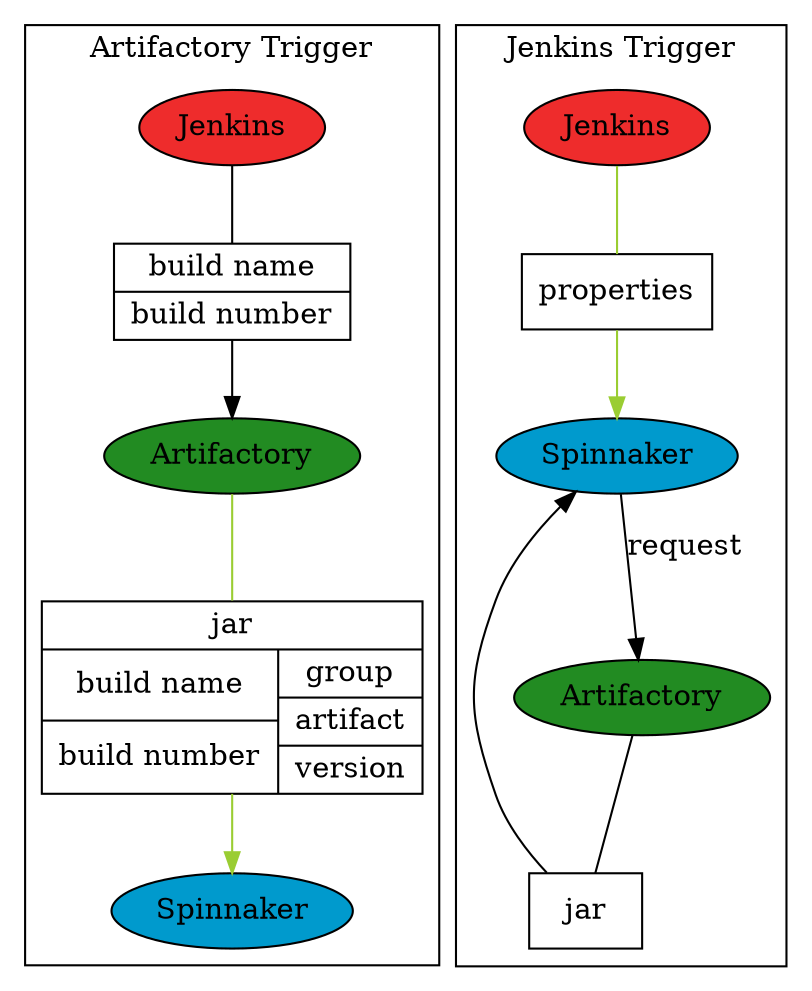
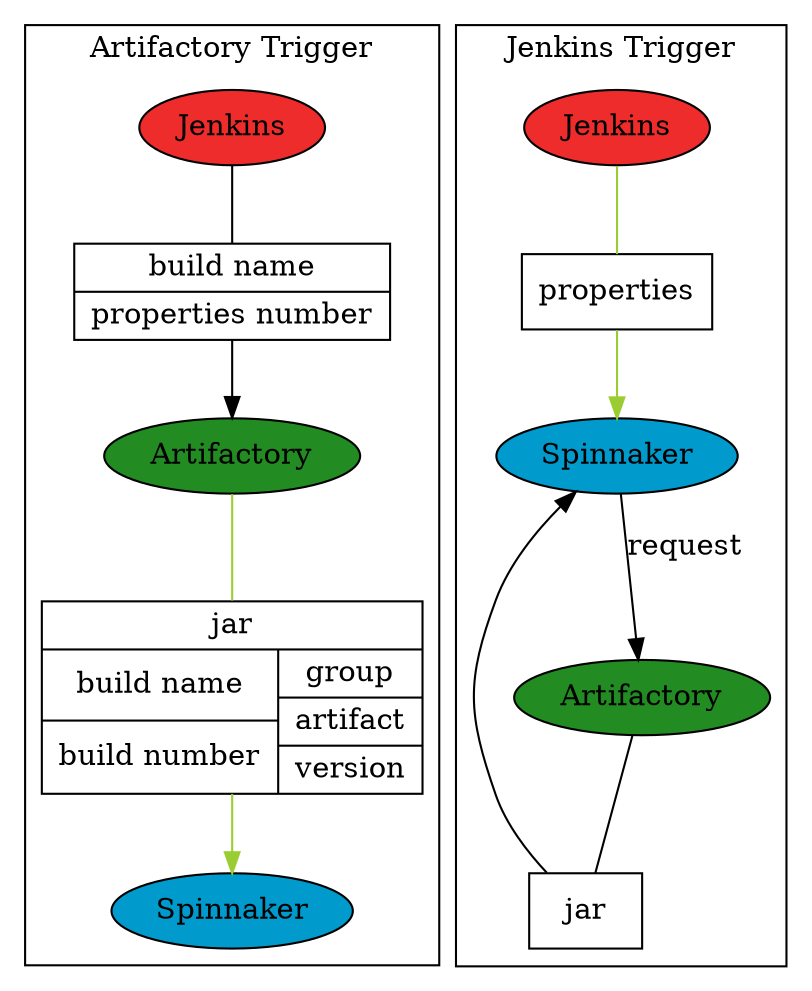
node "build name": text "build number" -> "properties number"
